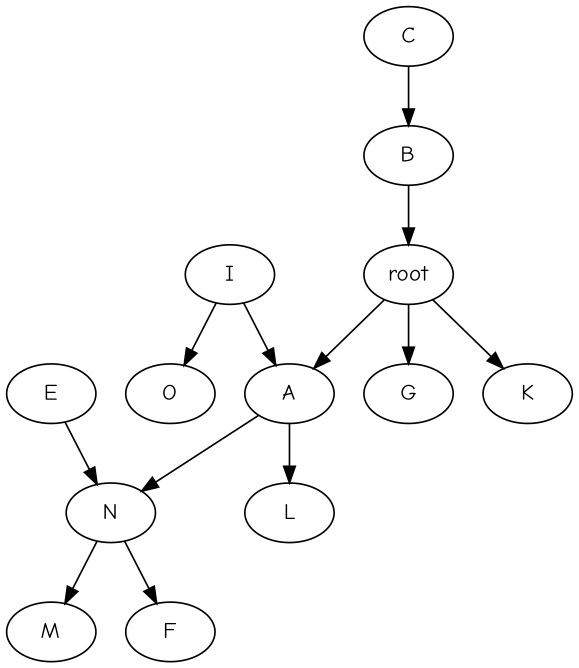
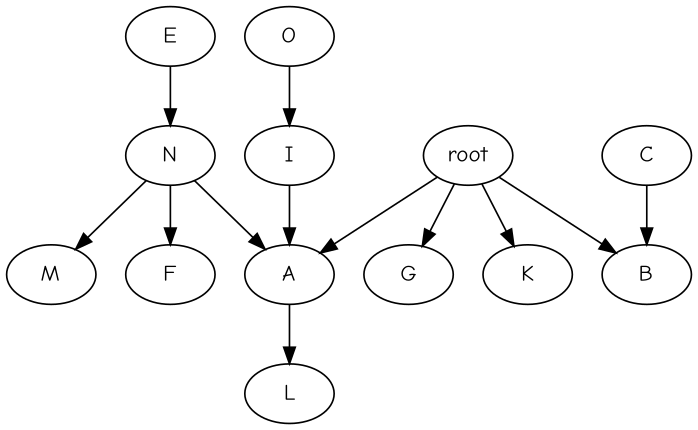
edge "B" -> "root": reversed
edge "I" -> "O": reversed
edge "A" -> "N": reversed
